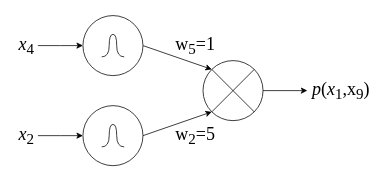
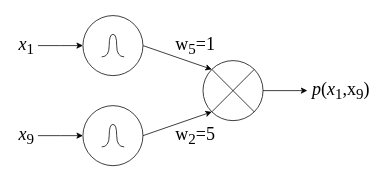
node "x4": label "x4" -> "x1"
node "x2": label "x2" -> "x9"
